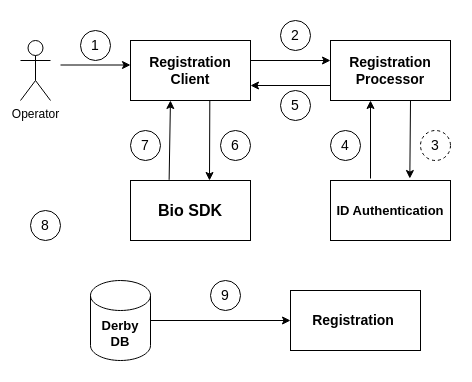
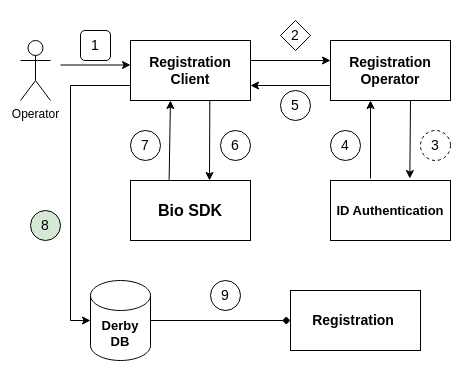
node "2": shape ellipse -> diamond
node "1": shape ellipse -> rounded rectangle
node "Registration Processor": label "Registration Processor" -> "Registration Operator"
edge "Registration Client" -> "Derby DB": added
node "8": fillcolor #ffffff -> #d5e8d4
edge "Derby DB" -> "Registration": arrowhead classic -> diamond
